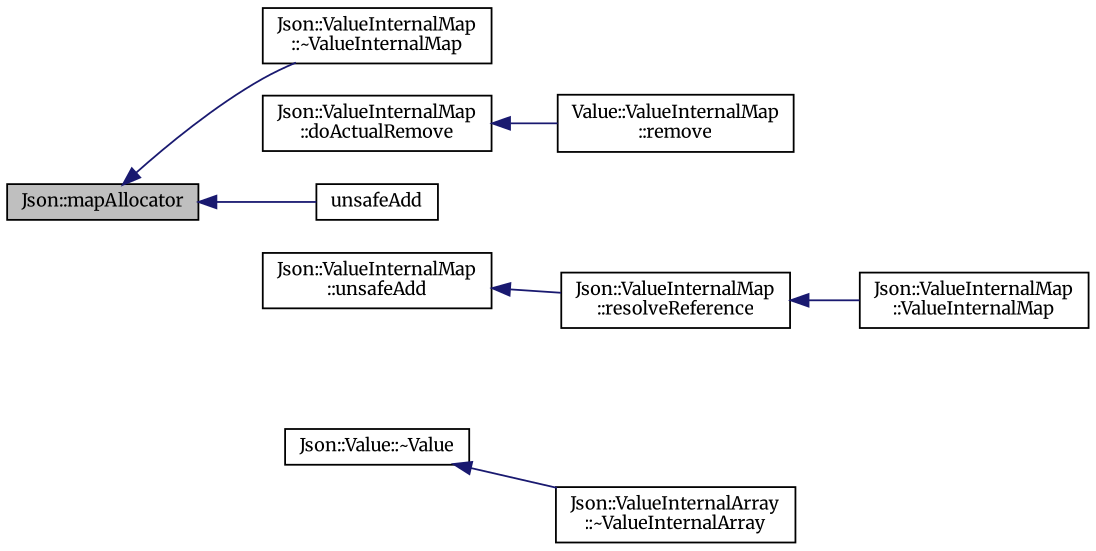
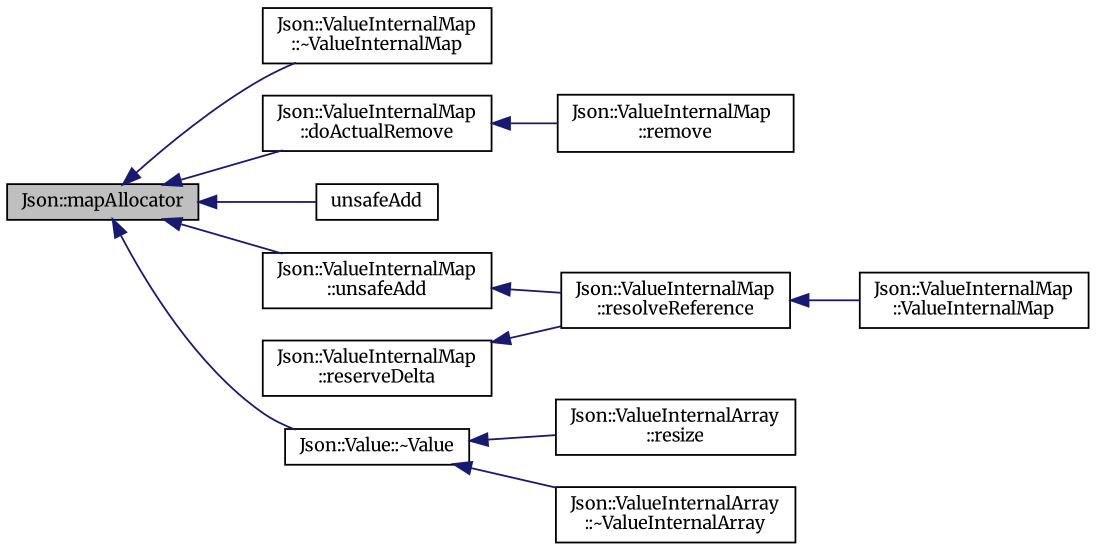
node "Value::ValueInternalMap ::remove": label "Value::ValueInternalMap ::remove" -> "Json::ValueInternalMap ::remove"
edge "Json::ValueInternalMap ::doActualRemove" -> "Json::mapAllocator": added
edge "Json::ValueInternalMap ::unsafeAdd" -> "Json::mapAllocator": added
edge "Json::Value::~Value" -> "Json::mapAllocator": added
node "Json::ValueInternalMap ::reserveDelta": added
node "Json::ValueInternalArray ::resize": added
